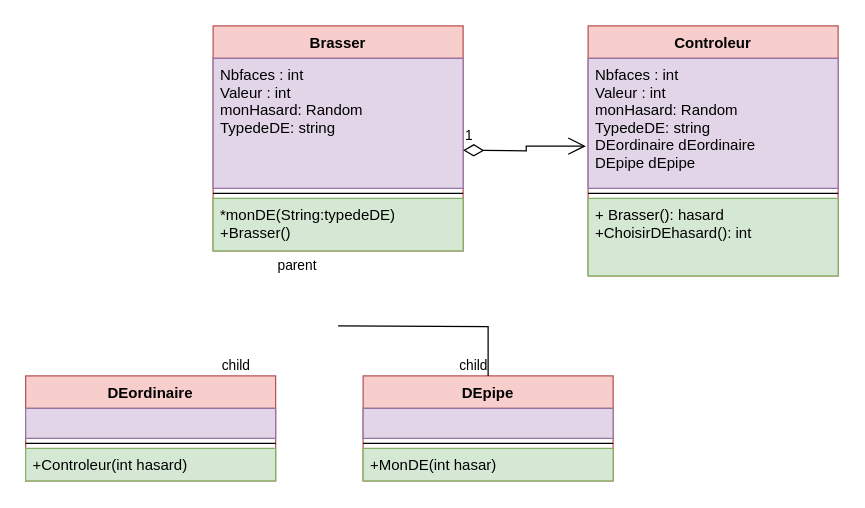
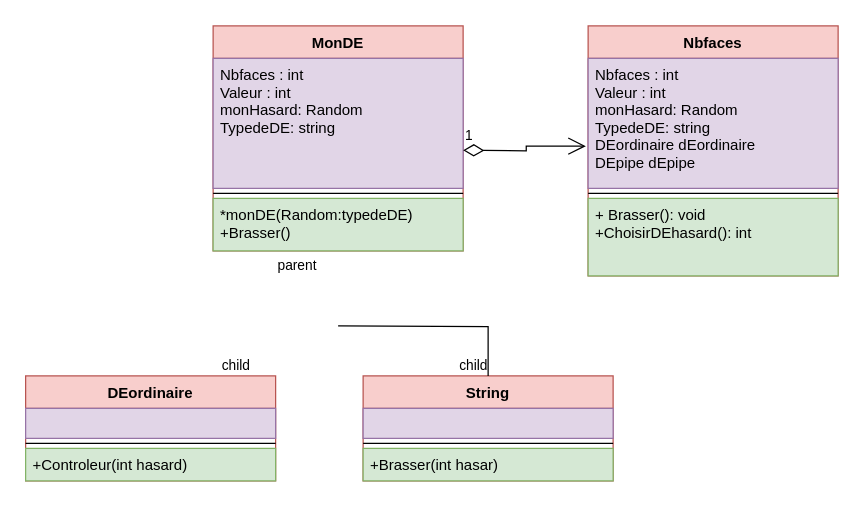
node "Brasser": label "Brasser" -> "MonDE"
node "Controleur": label "Controleur" -> "Nbfaces"
node "*monDE(String:typedeDE) +Brasser()": label "*monDE(String:typedeDE) +Brasser()" -> "*monDE(Random:typedeDE) +Brasser()"
node "+ Brasser(): hasard +ChoisirDEhasard(): int": label "+ Brasser(): hasard +ChoisirDEhasard(): int" -> "+ Brasser(): void +ChoisirDEhasard(): int"
node "DEpipe": label "DEpipe" -> "String"
node "+MonDE(int hasar)": label "+MonDE(int hasar)" -> "+Brasser(int hasar)"
